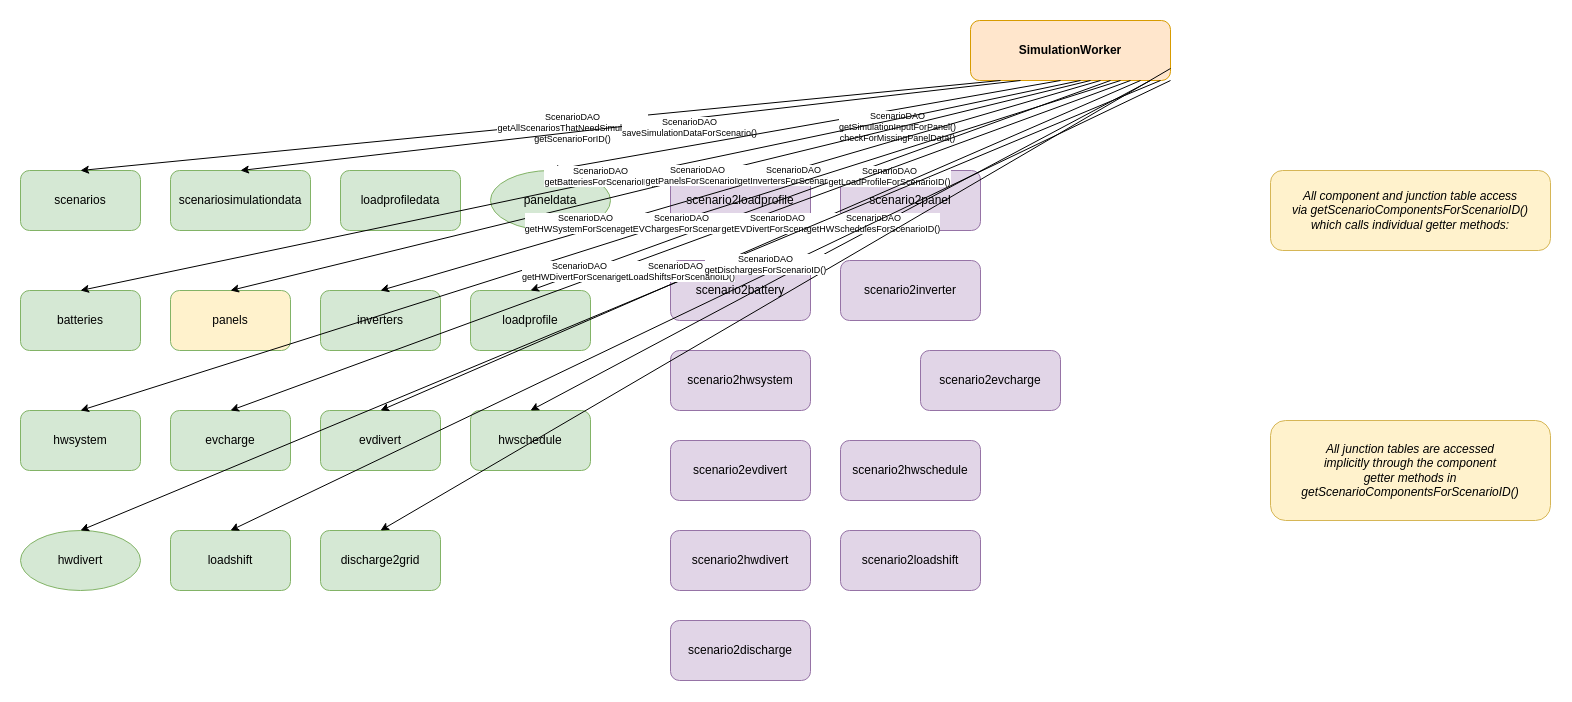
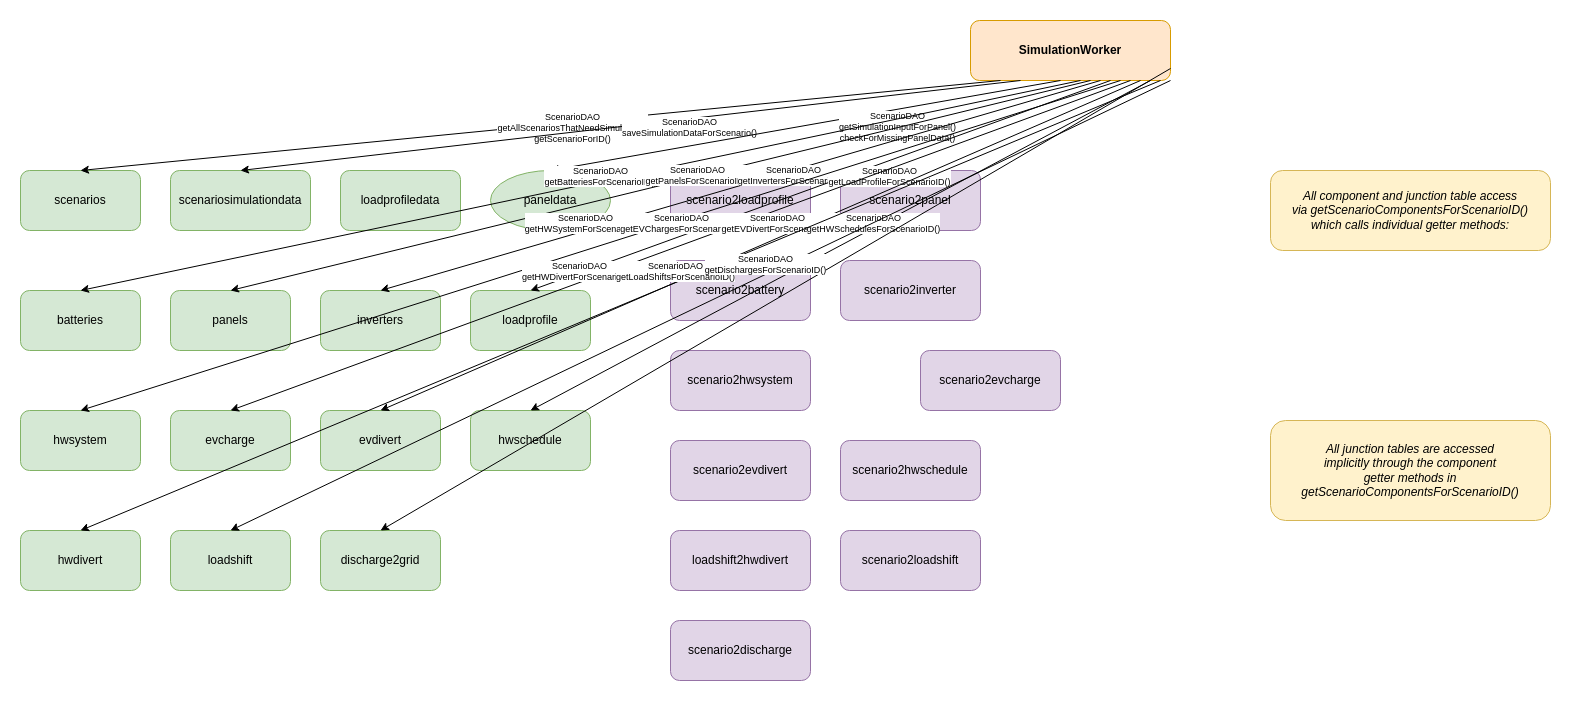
node "panels": fillcolor #fff2cc -> #d5e8d4
node "hwdivert": shape ellipse -> rounded rectangle
node "scenario2hwdivert": label "scenario2hwdivert" -> "loadshift2hwdivert"
